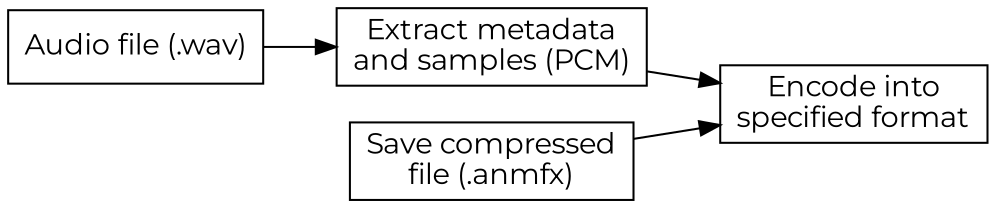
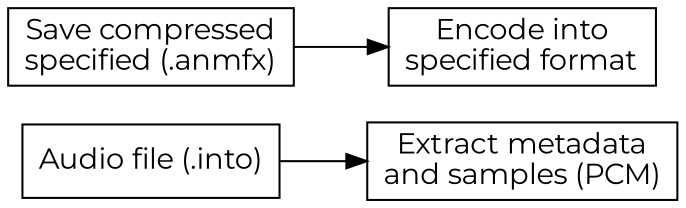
node "Audio file (.wav)": label "Audio file (.wav)" -> "Audio file (.into)"
edge "Extract metadata and samples (PCM)" -> "Encode into specified format": removed
node "Save compressed file (.anmfx)": label "Save compressed file (.anmfx)" -> "Save compressed specified (.anmfx)"
